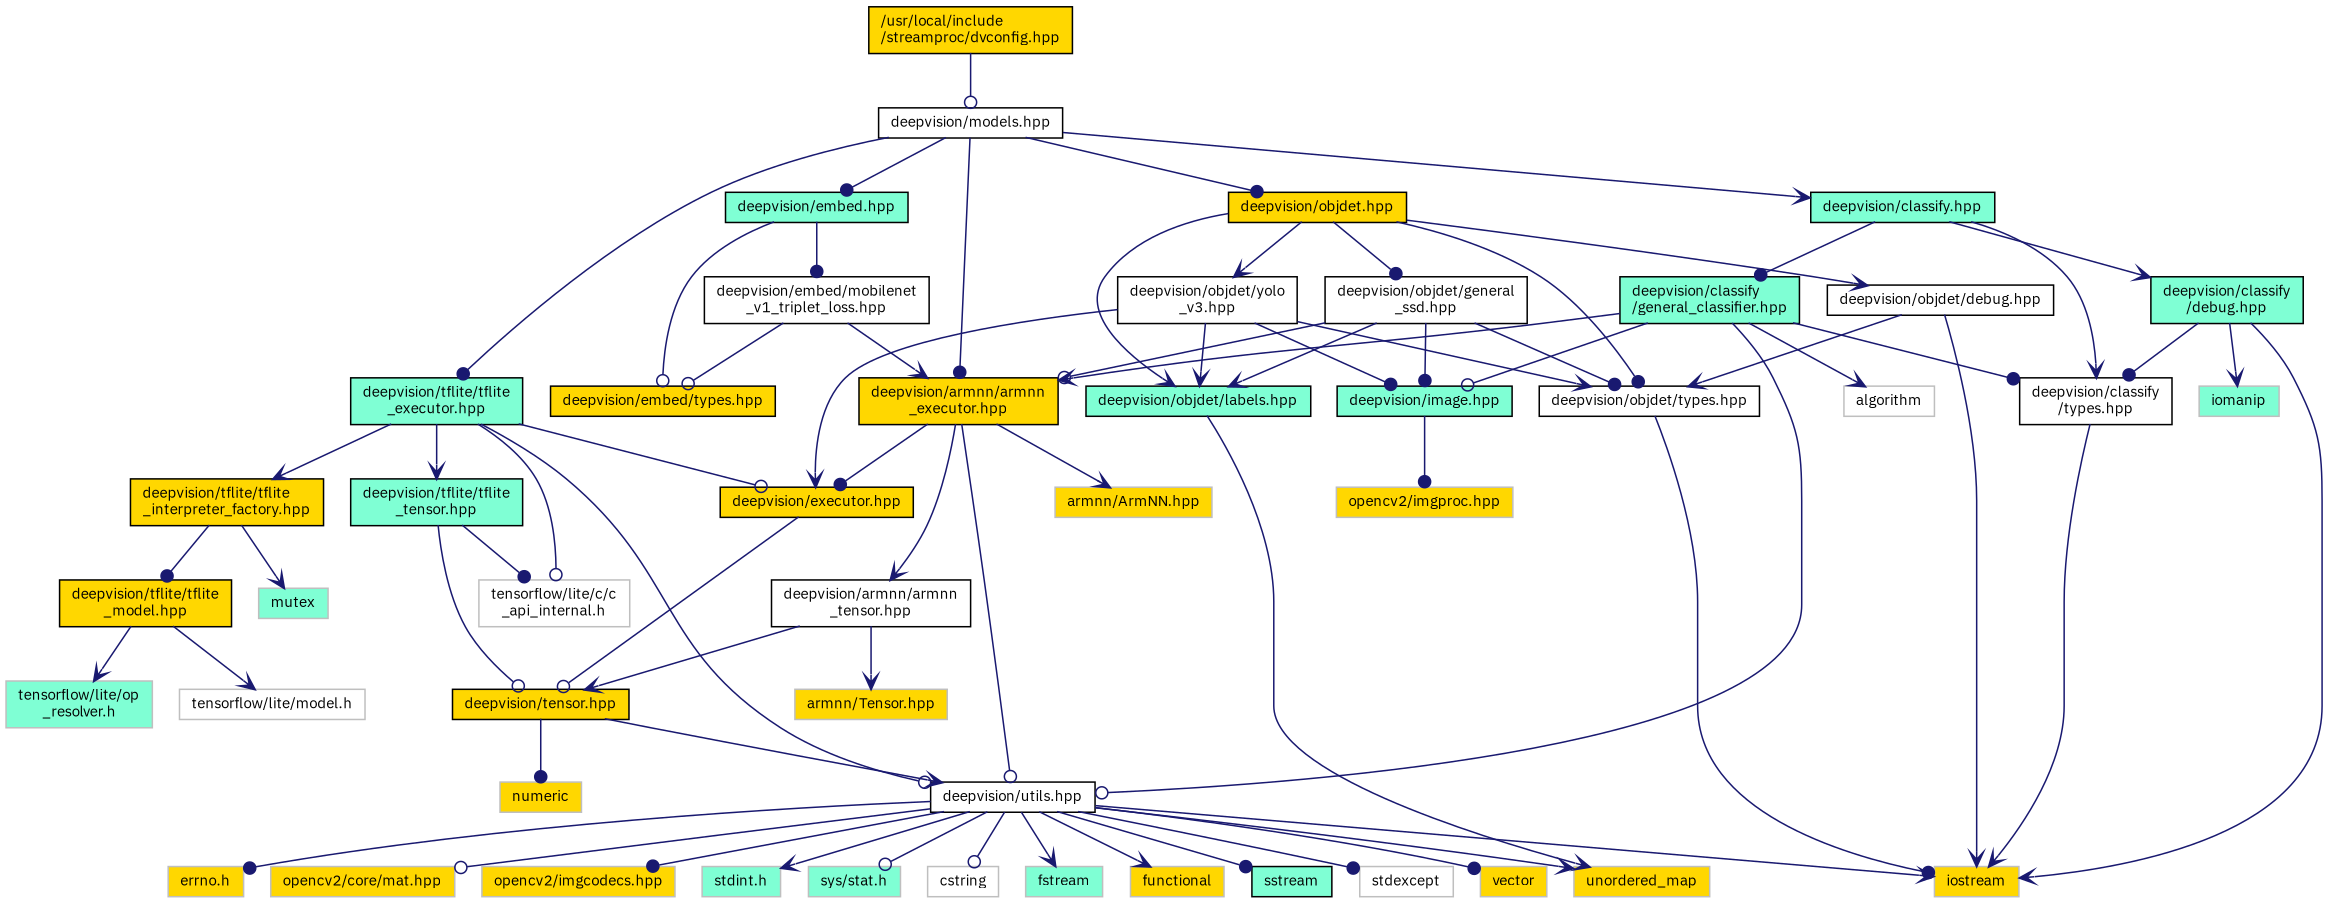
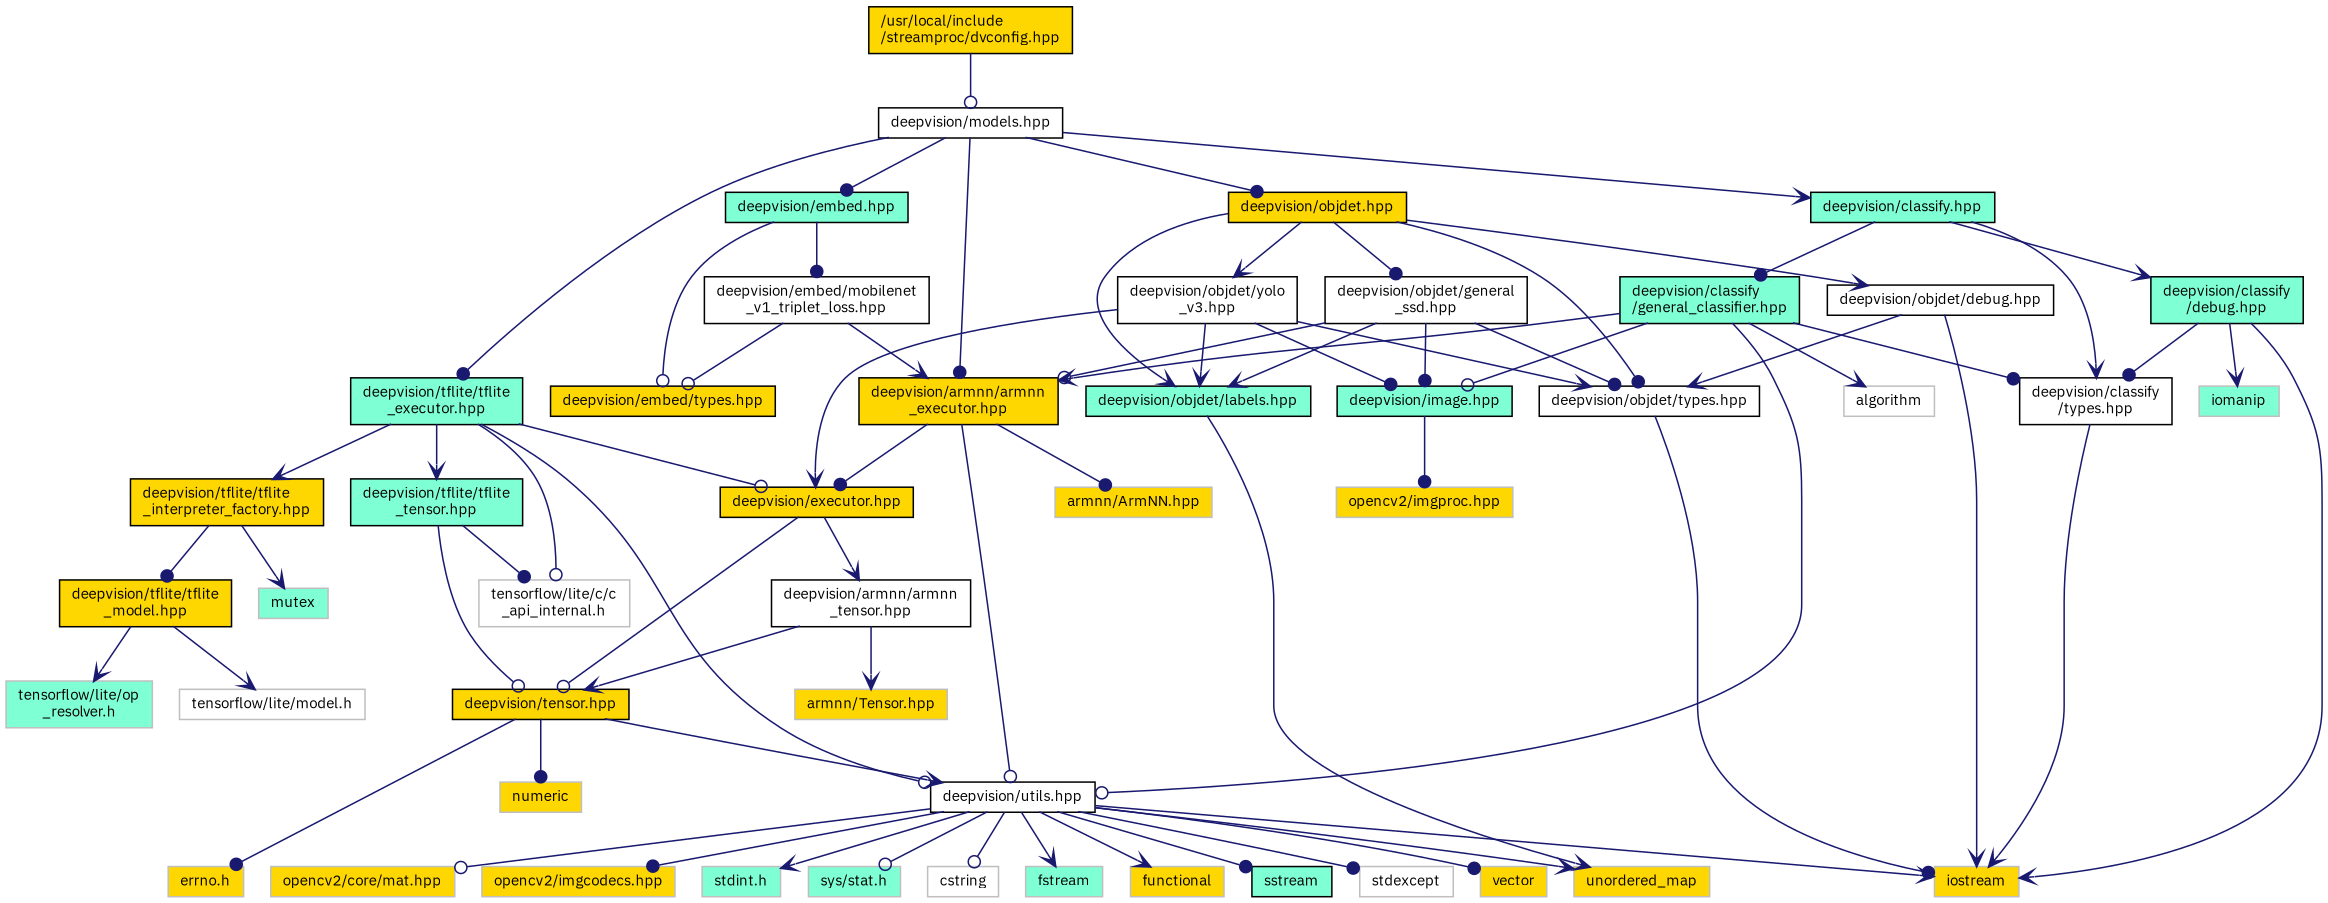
edge "deepvision/armnn/armnn _executor.hpp" -> "armnn/ArmNN.hpp": arrowhead vee -> dot
edge "deepvision/armnn/armnn _executor.hpp" -> "deepvision/armnn/armnn _tensor.hpp": now "deepvision/executor.hpp" -> "deepvision/armnn/armnn _tensor.hpp"
edge "deepvision/utils.hpp" -> "errno.h": now "deepvision/tensor.hpp" -> "errno.h"
